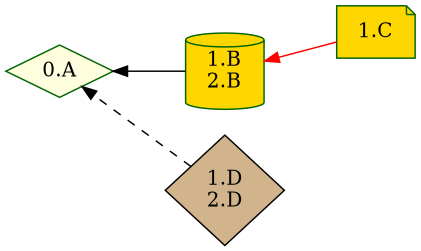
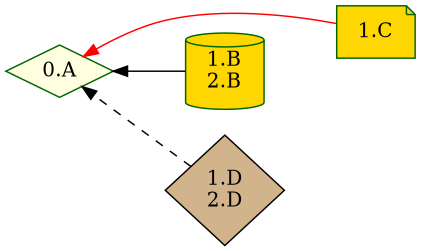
edge "1.C" -> "1.B 2.B": now "1.C" -> "0.A"
